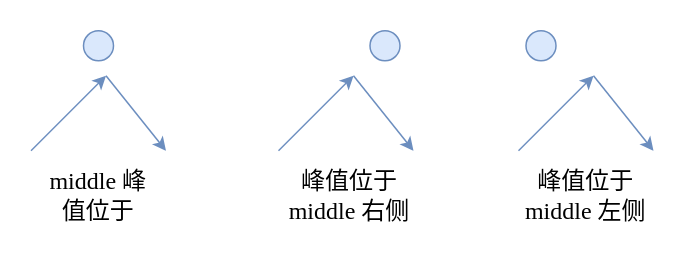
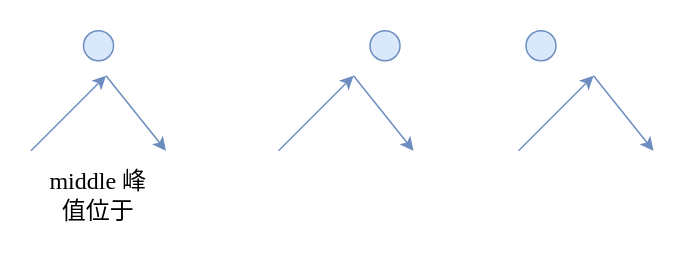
node "峰值位于 middle 右侧": removed
node "峰值位于 middle 左侧": removed
